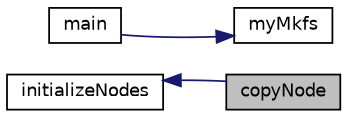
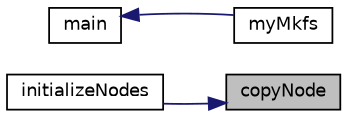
edge "main" -> "myMkfs": reversed
edge "copyNode" -> "initializeNodes": reversed
